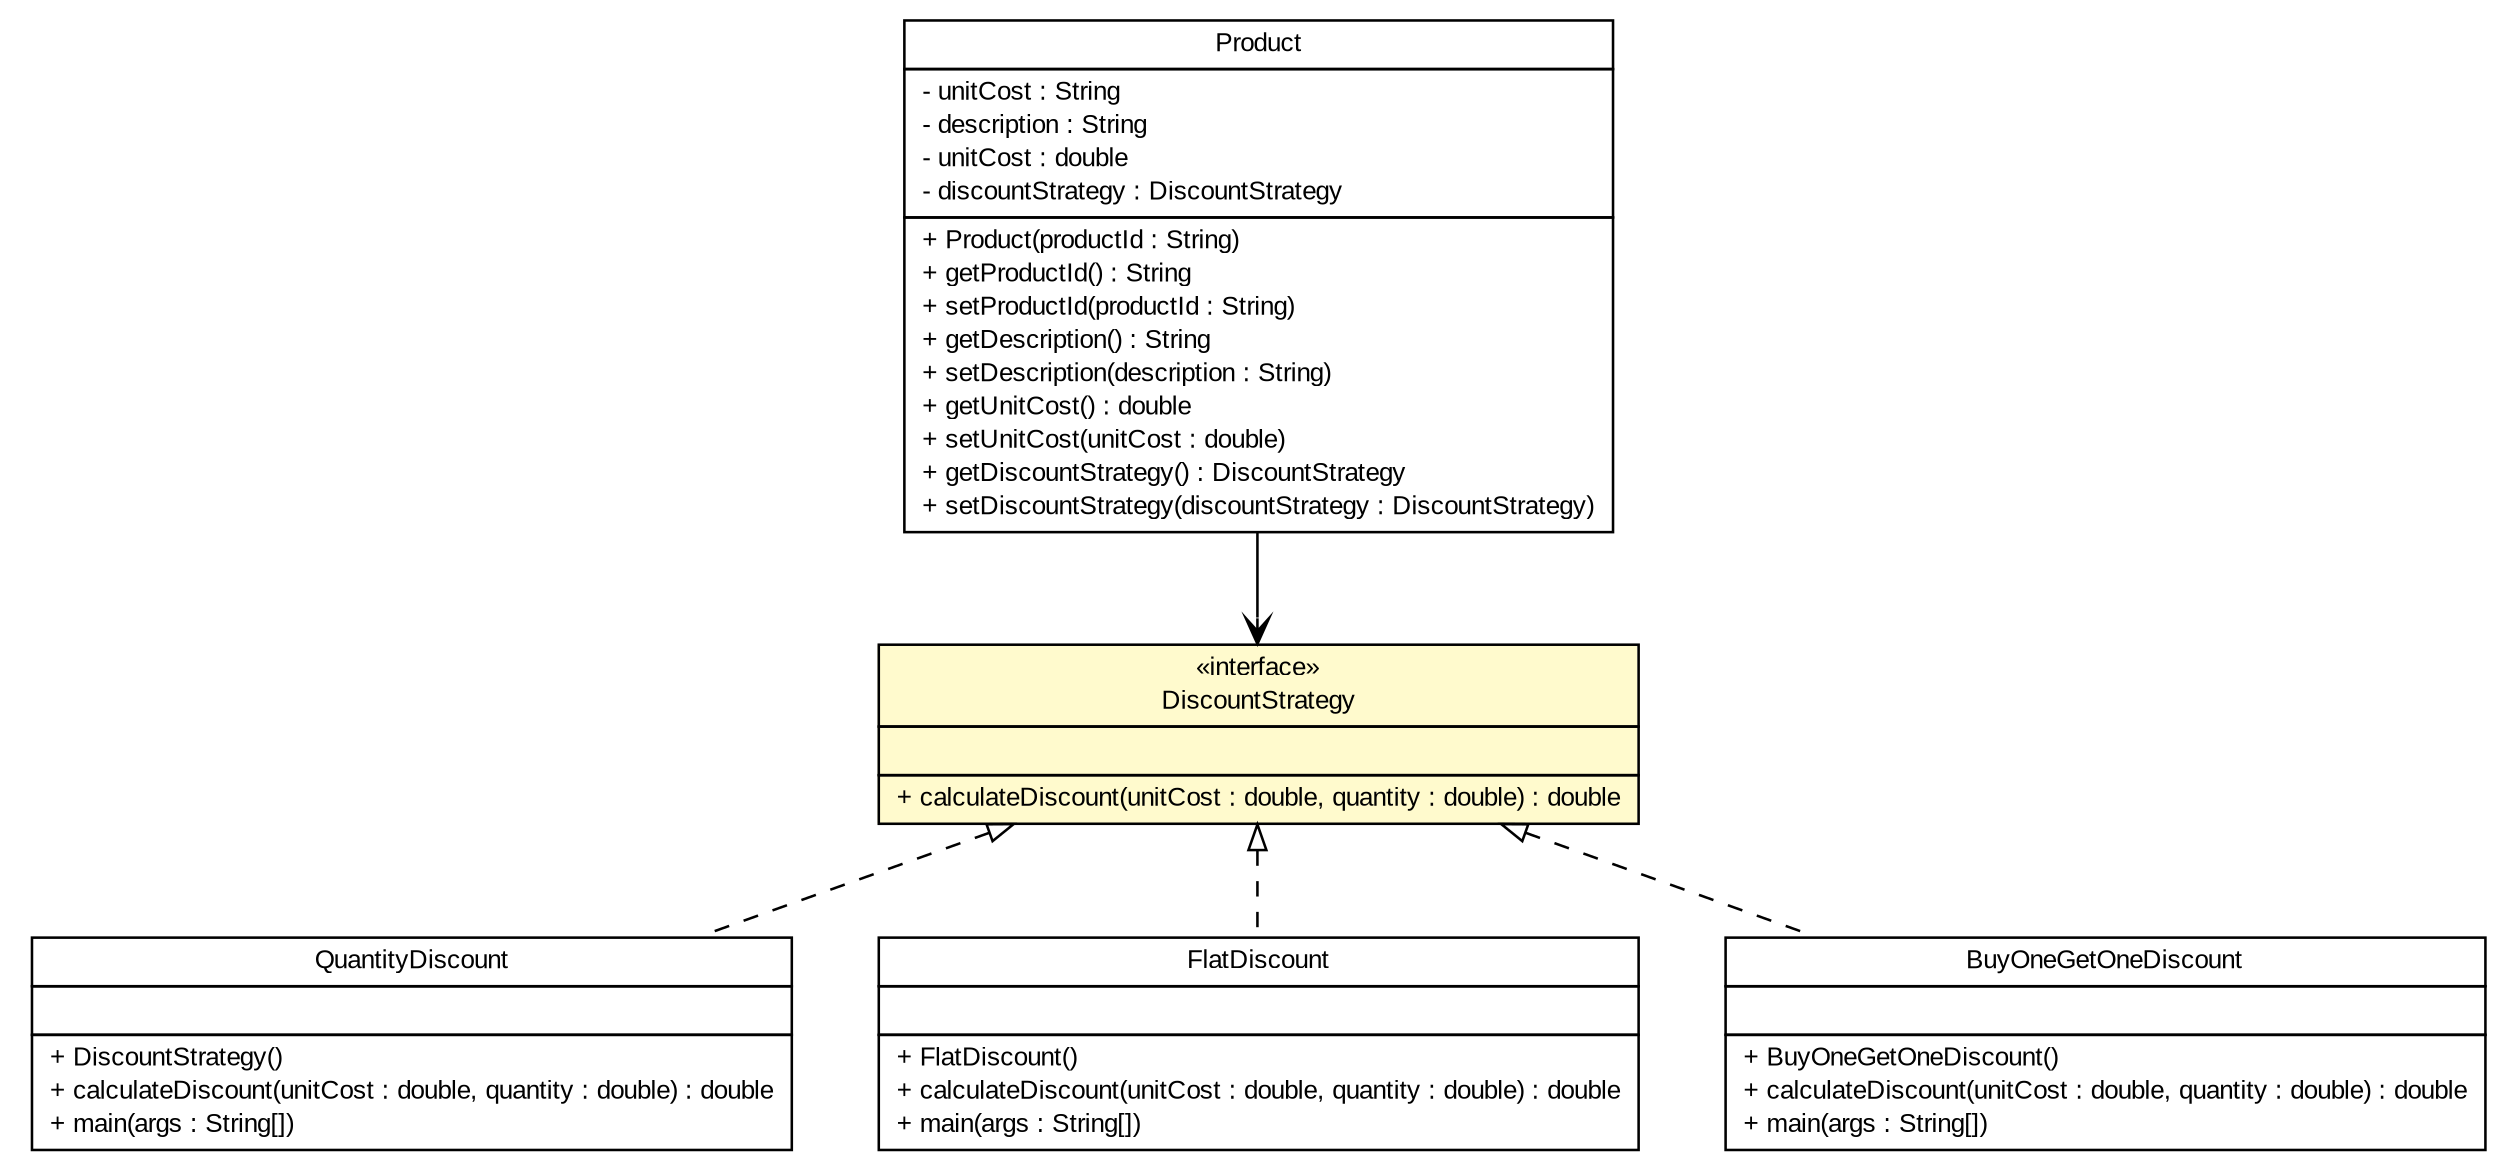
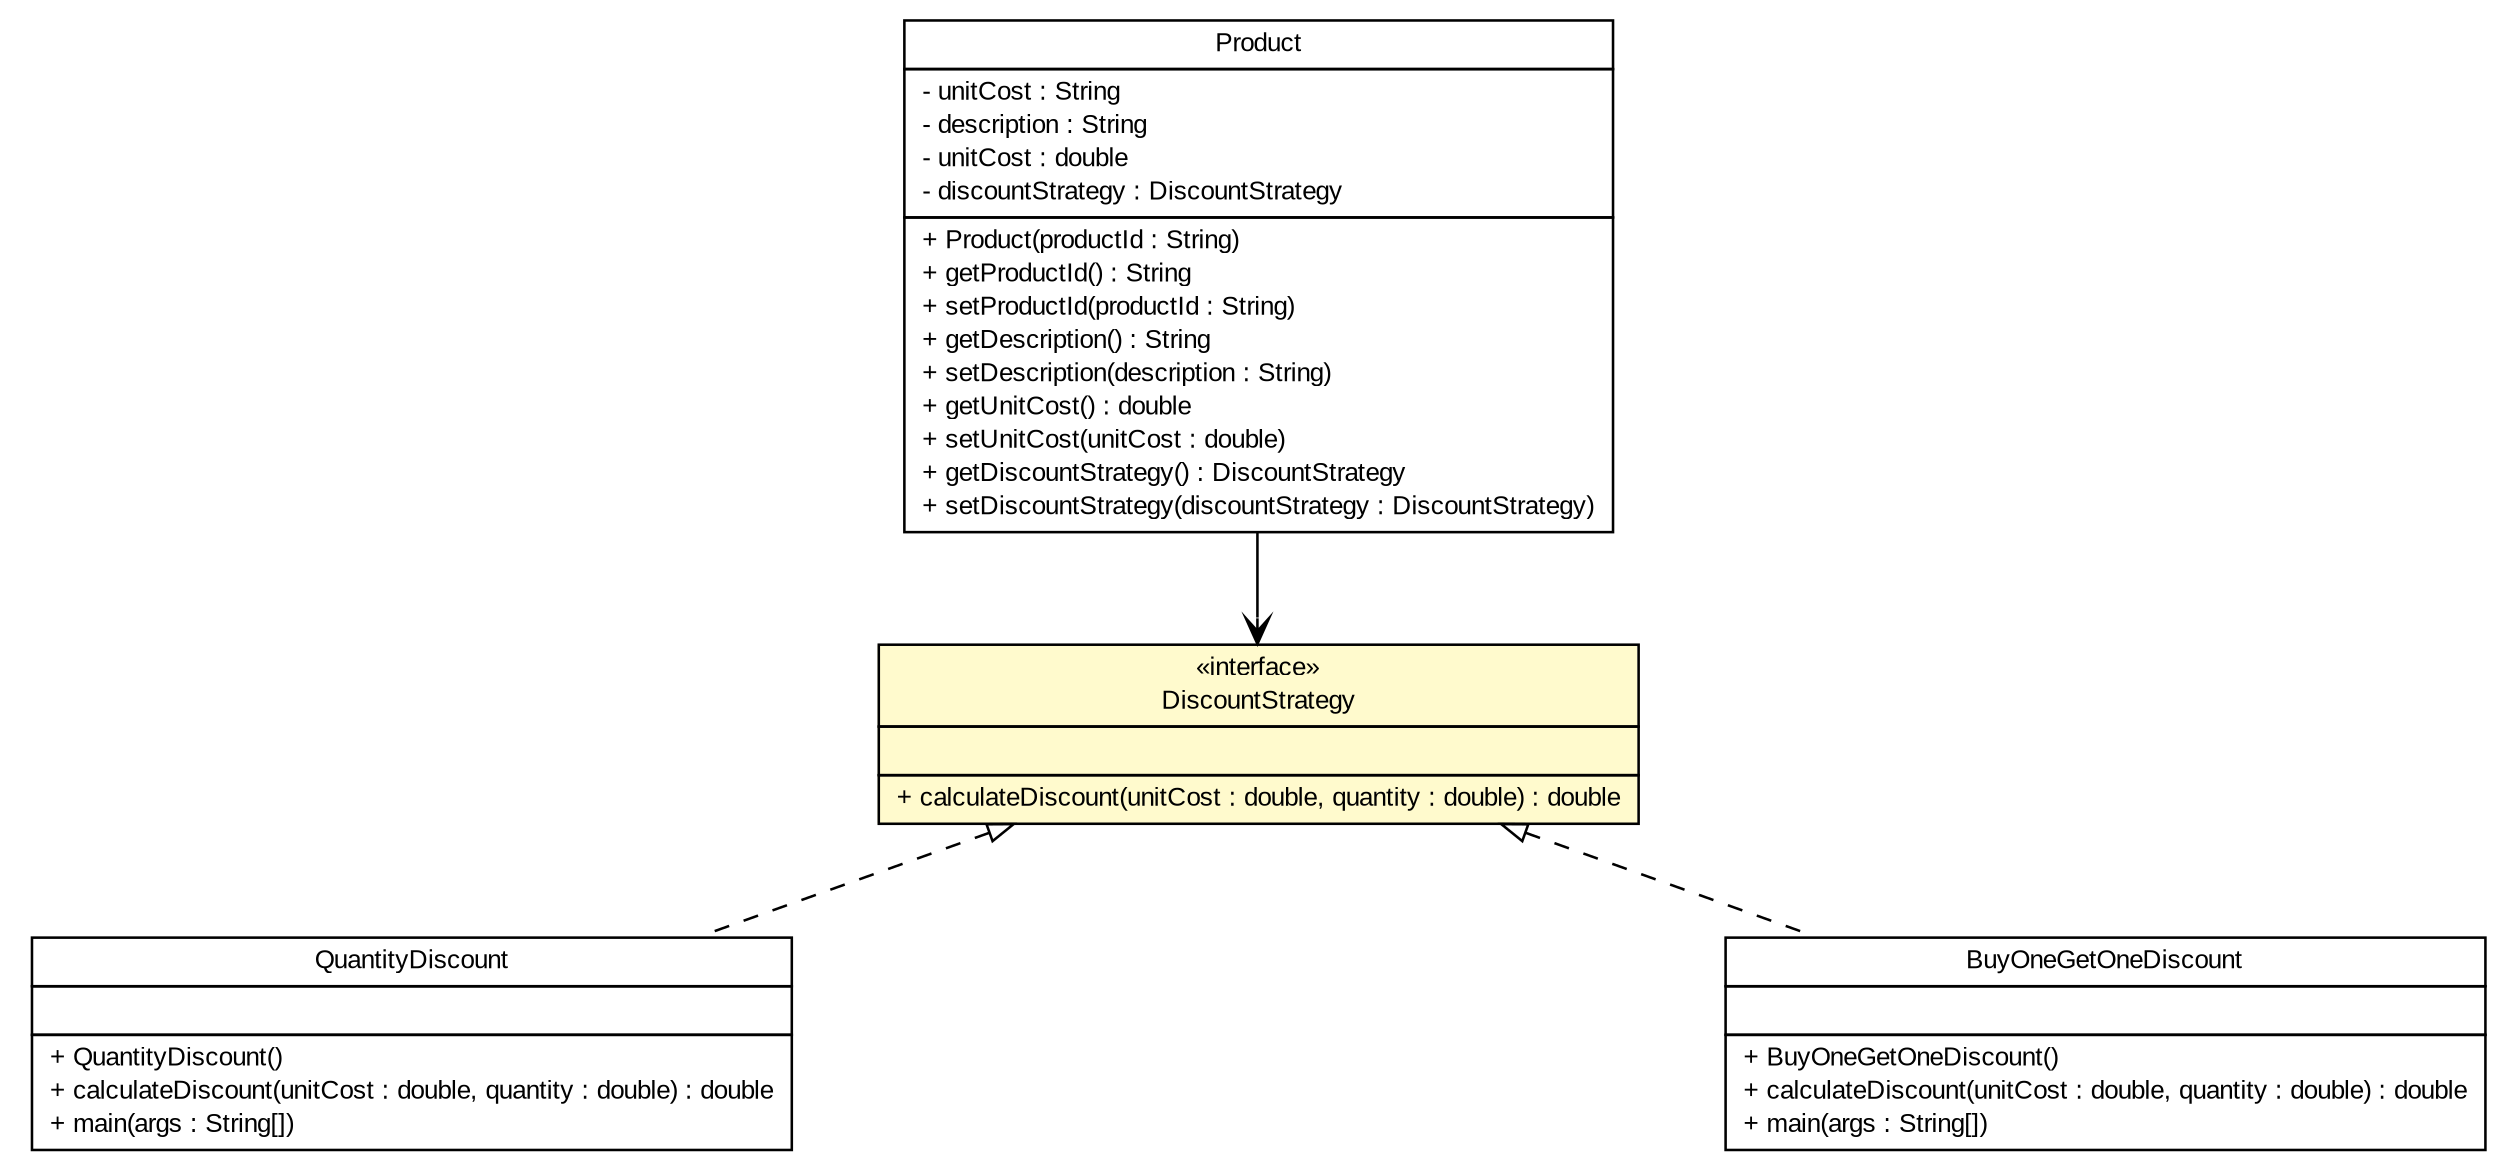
node "FlatDiscount": removed
node "QuantityDiscount": text "+ DiscountStrategy()" -> "+ QuantityDiscount()"
